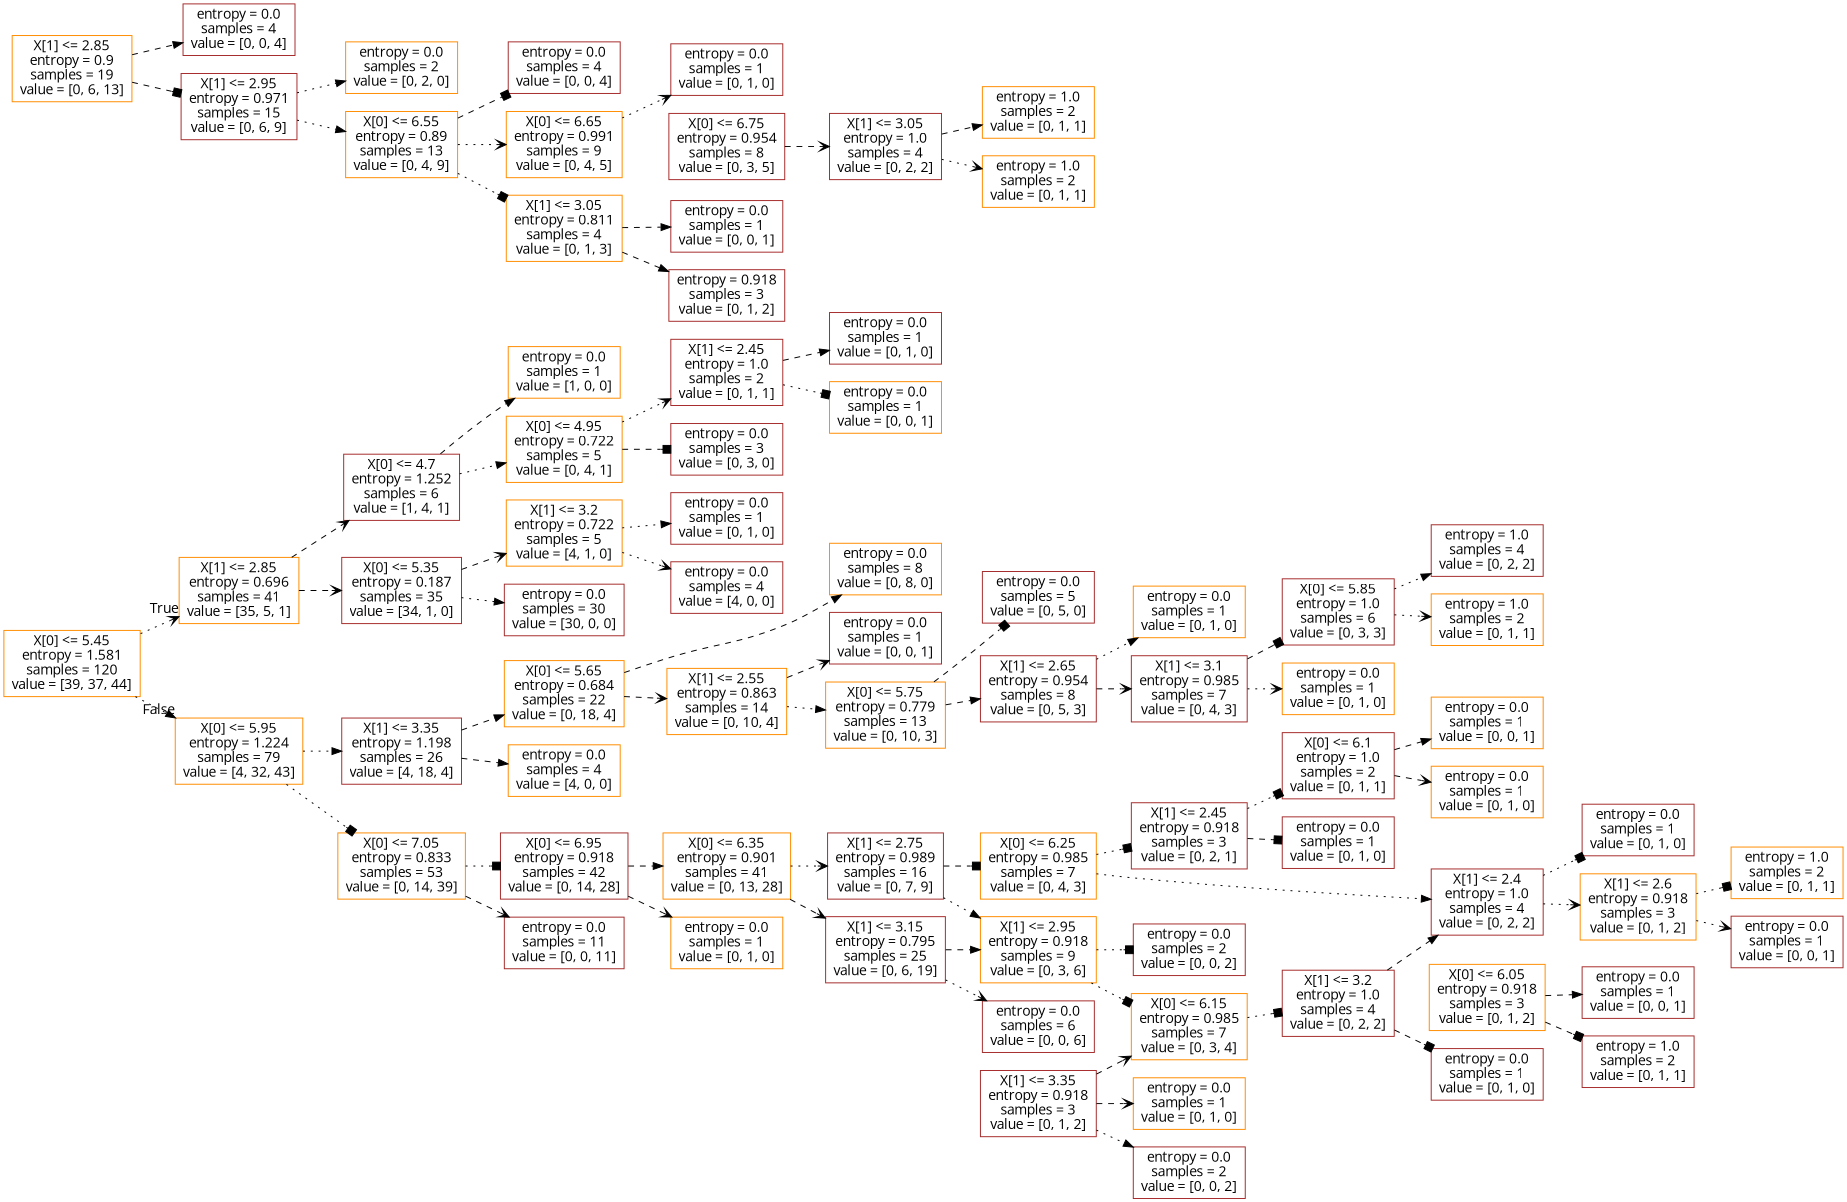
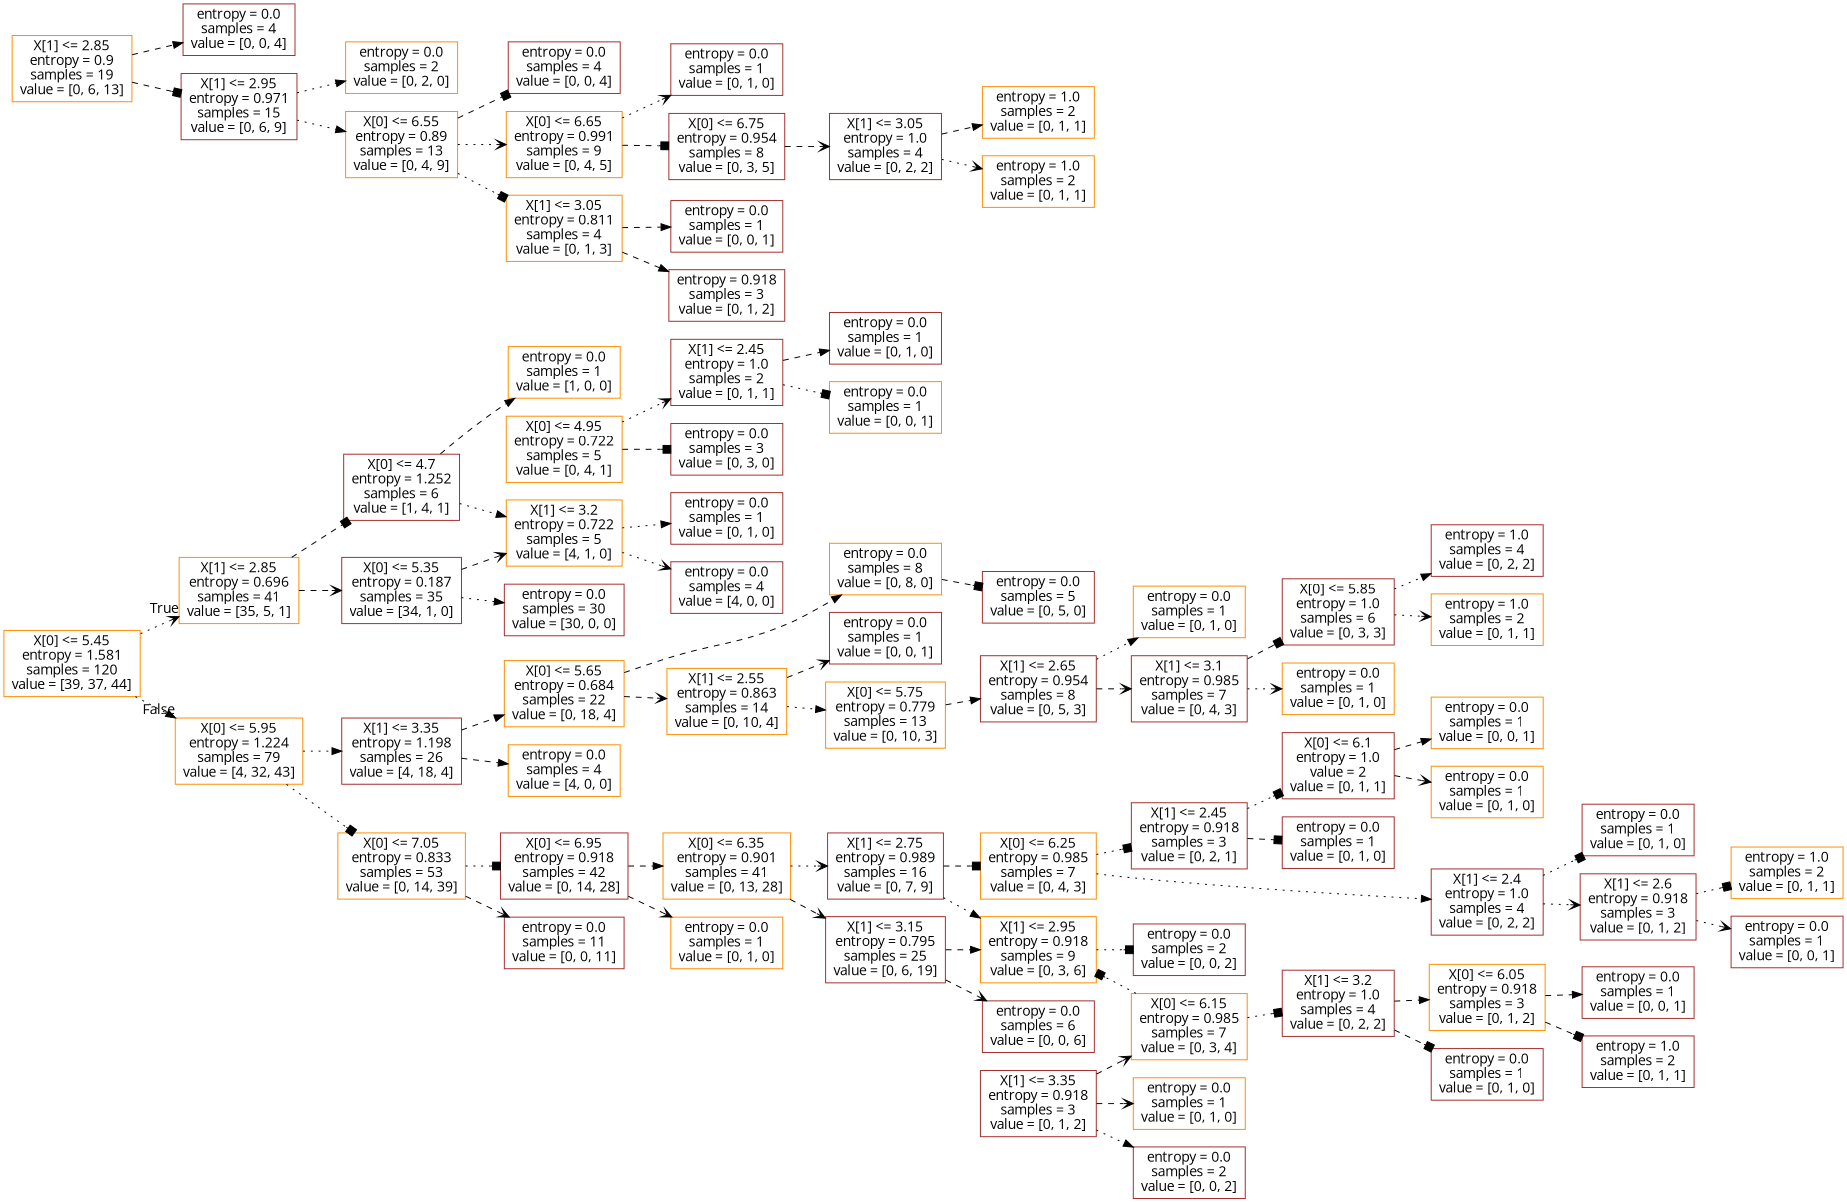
edge "X[0] <= 6.65 entropy = 0.991 samples = 9 value = [0, 4, 5]" -> "X[0] <= 6.75 entropy = 0.954 samples = 8 value = [0, 3, 5]": added
edge "X[0] <= 4.7 entropy = 1.252 samples = 6 value = [1, 4, 1]" -> "X[0] <= 4.95 entropy = 0.722 samples = 5 value = [0, 4, 1]": now "X[0] <= 4.7 entropy = 1.252 samples = 6 value = [1, 4, 1]" -> "X[1] <= 3.2 entropy = 0.722 samples = 5 value = [4, 1, 0]"
edge "X[1] <= 2.85 entropy = 0.696 samples = 41 value = [35, 5, 1]" -> "X[0] <= 4.7 entropy = 1.252 samples = 6 value = [1, 4, 1]": arrowhead vee -> box
edge "X[0] <= 5.75 entropy = 0.779 samples = 13 value = [0, 10, 3]" -> "entropy = 0.0 samples = 5 value = [0, 5, 0]": now "entropy = 0.0 samples = 8 value = [0, 8, 0]" -> "entropy = 0.0 samples = 5 value = [0, 5, 0]"
node "X[0] <= 6.1 entropy = 1.0 samples = 2 value = [0, 1, 1]": label "X[0] <= 6.1 entropy = 1.0 samples = 2 value = [0, 1, 1]" -> "X[0] <= 6.1 entropy = 1.0 value = 2 value = [0, 1, 1]"
node "X[1] <= 2.6 entropy = 0.918 samples = 3 value = [0, 1, 2]": color darkorange -> brown
edge "X[1] <= 3.2 entropy = 1.0 samples = 4 value = [0, 2, 2]" -> "X[1] <= 2.4 entropy = 1.0 samples = 4 value = [0, 2, 2]": now "X[1] <= 3.2 entropy = 1.0 samples = 4 value = [0, 2, 2]" -> "X[0] <= 6.05 entropy = 0.918 samples = 3 value = [0, 1, 2]"
edge "X[1] <= 3.15 entropy = 0.795 samples = 25 value = [0, 6, 19]" -> "entropy = 0.0 samples = 6 value = [0, 0, 6]": style dotted -> dashed
edge "X[1] <= 2.95 entropy = 0.918 samples = 9 value = [0, 3, 6]" -> "X[0] <= 6.15 entropy = 0.985 samples = 7 value = [0, 3, 4]": reversed
